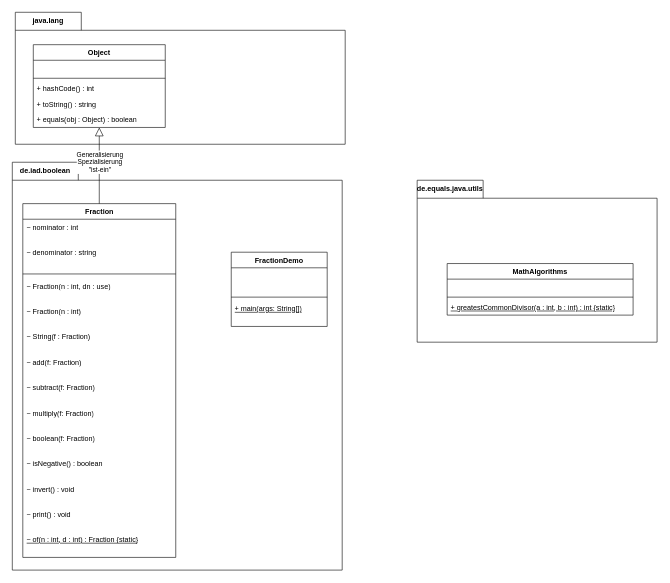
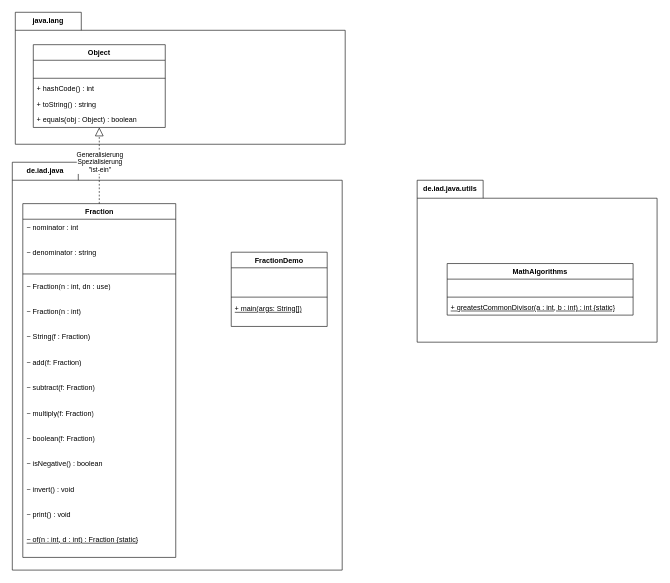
node "de.iad.boolean": label "de.iad.boolean" -> "de.iad.java"
edge "Fraction" -> "Object": style solid -> dashed
node "de.equals.java.utils": label "de.equals.java.utils" -> "de.iad.java.utils"
